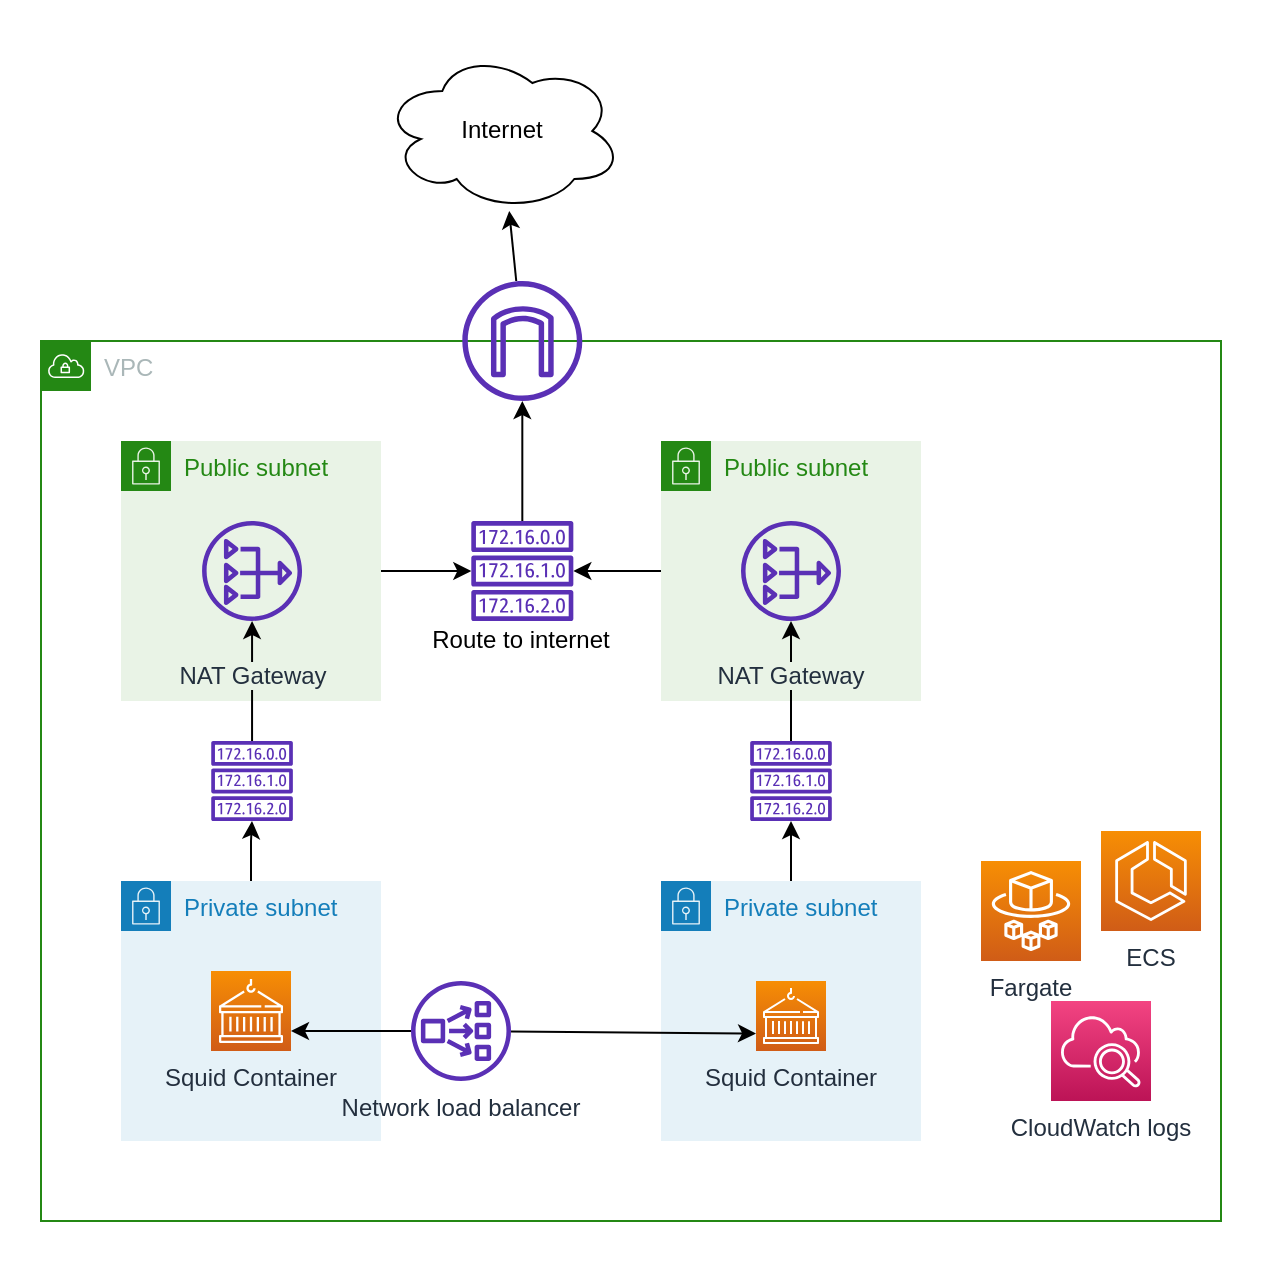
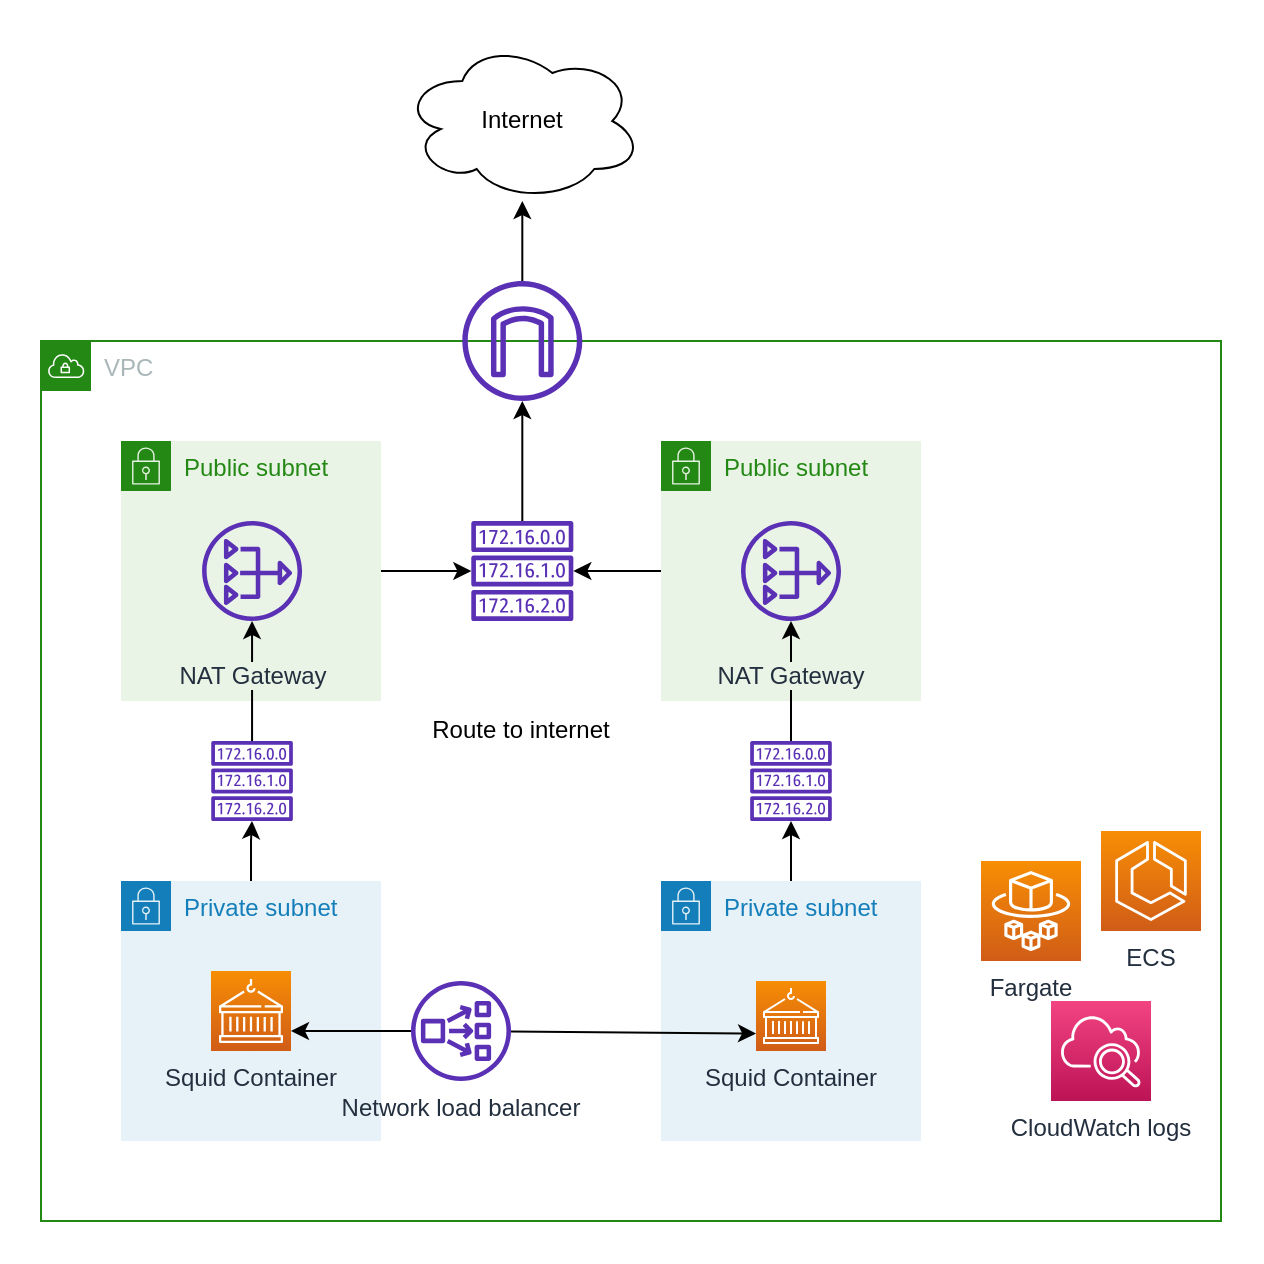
node "Internet": moved (502, 131) -> (522, 121)
node "Route to internet": moved (521, 641) -> (521, 731)
